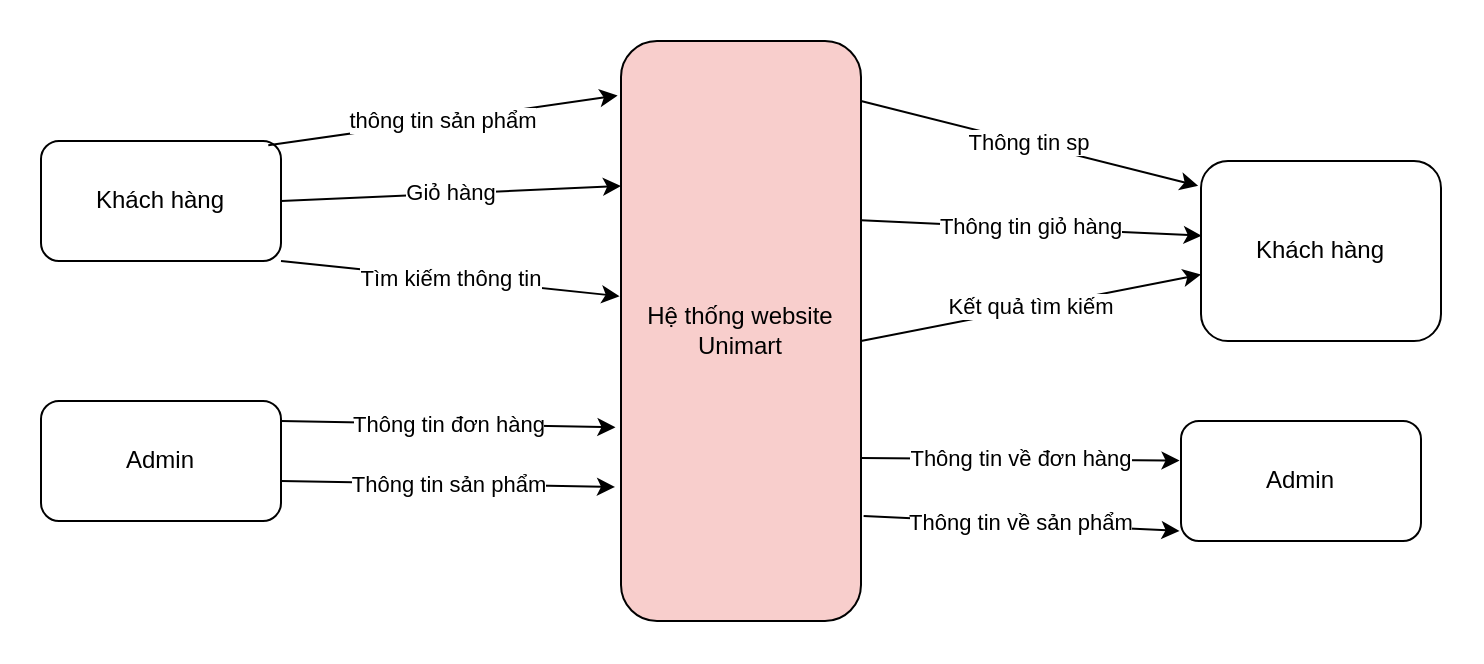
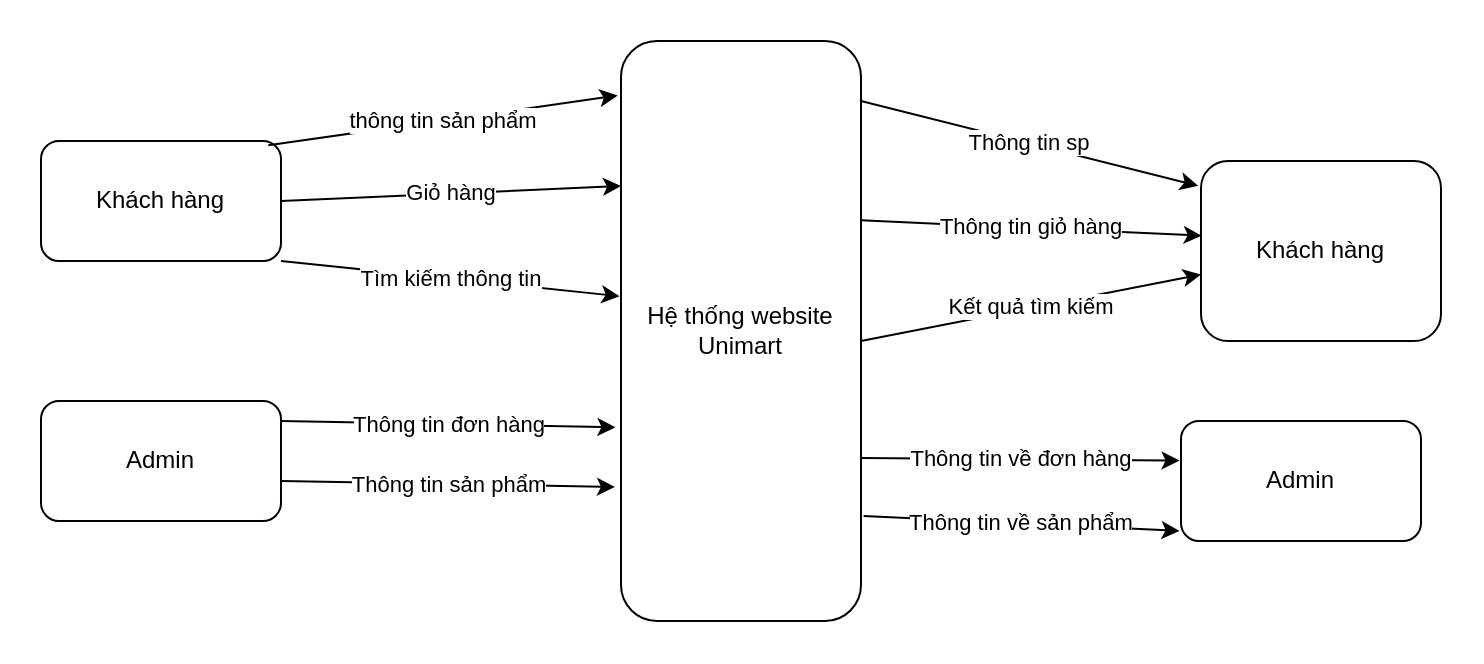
node "Hệ thống website Unimart": fillcolor #f8cecc -> #ffffff
